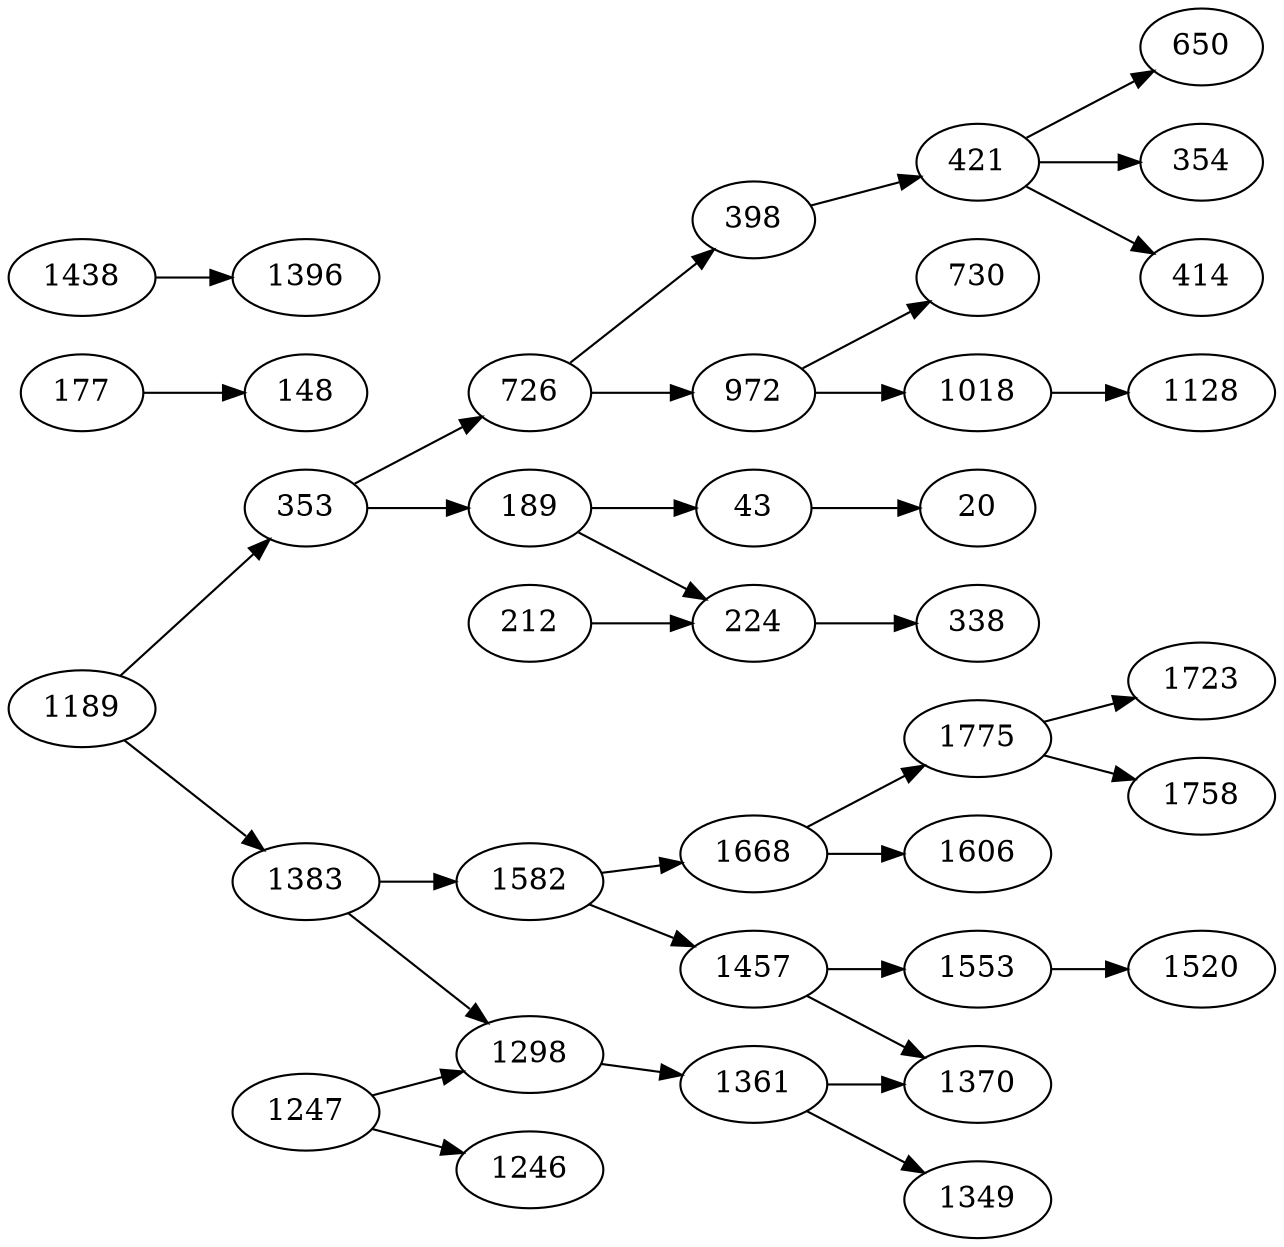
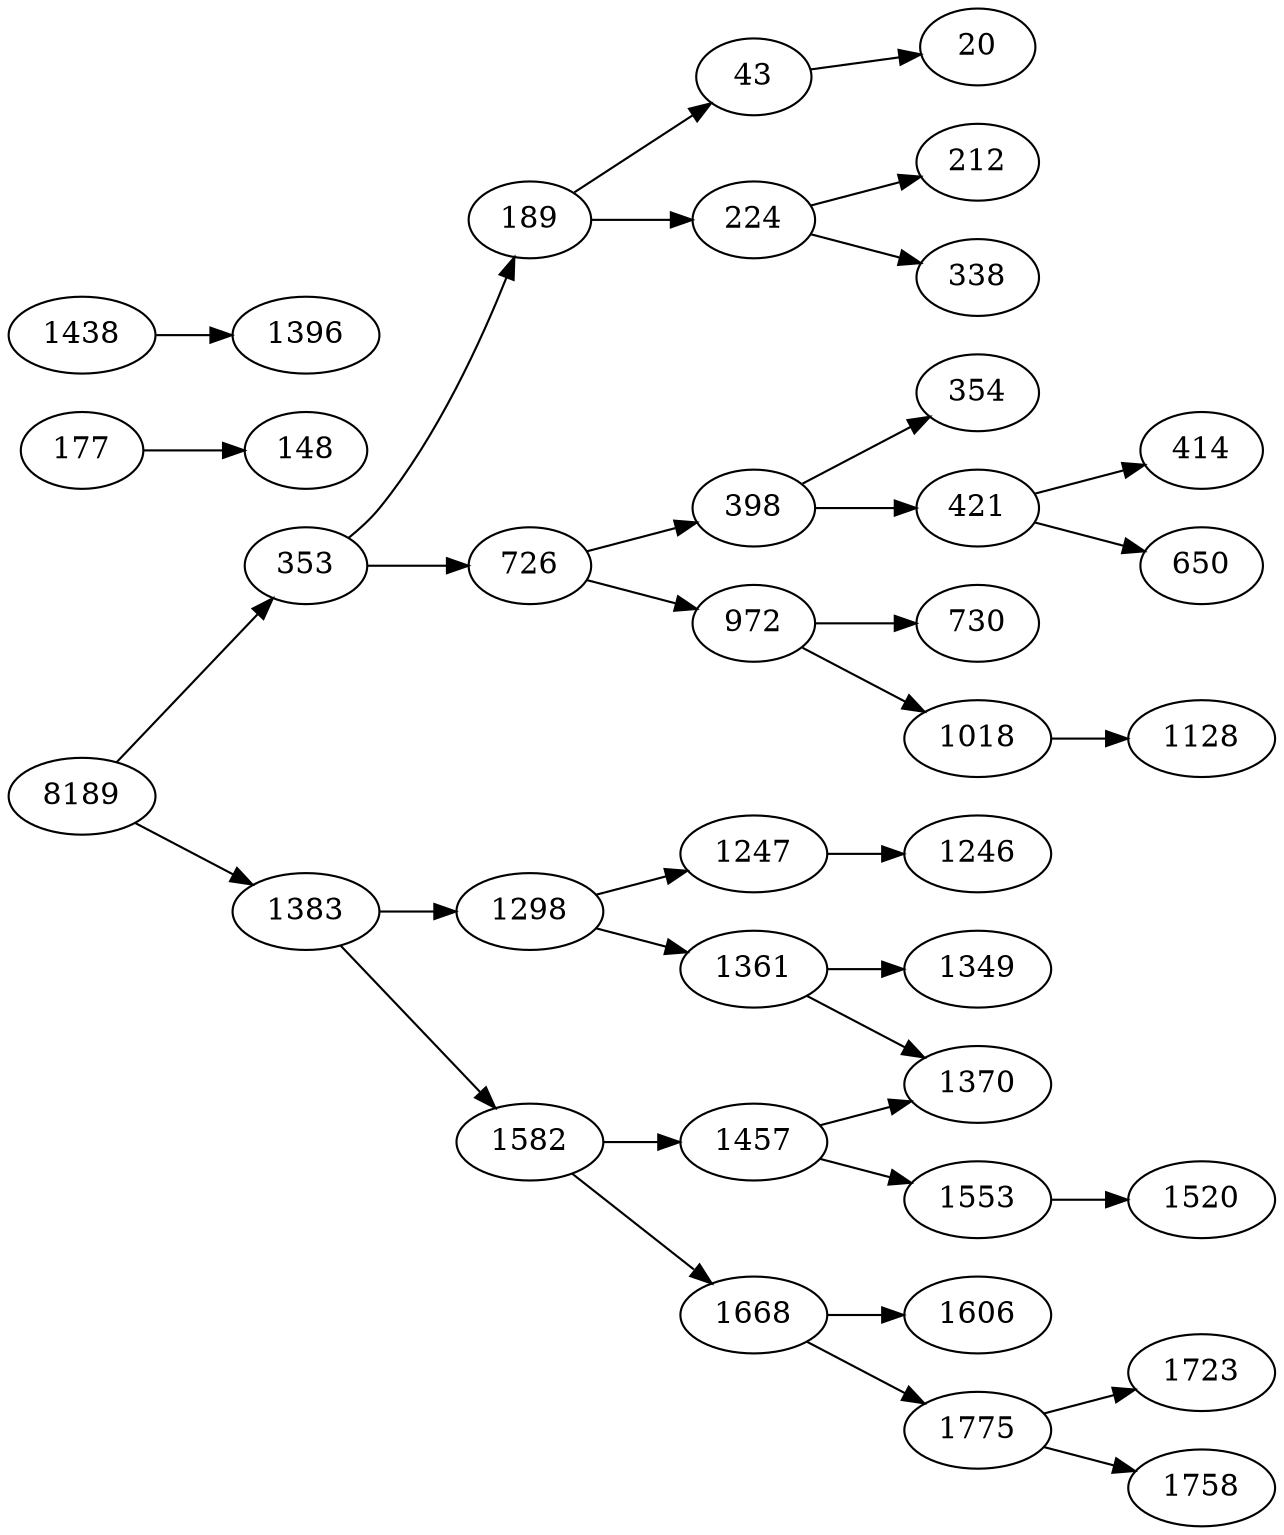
edge "421" -> "354": now "398" -> "354"
edge "212" -> "224": reversed
node "1189": label "1189" -> "8189"
edge "1247" -> "1298": reversed
